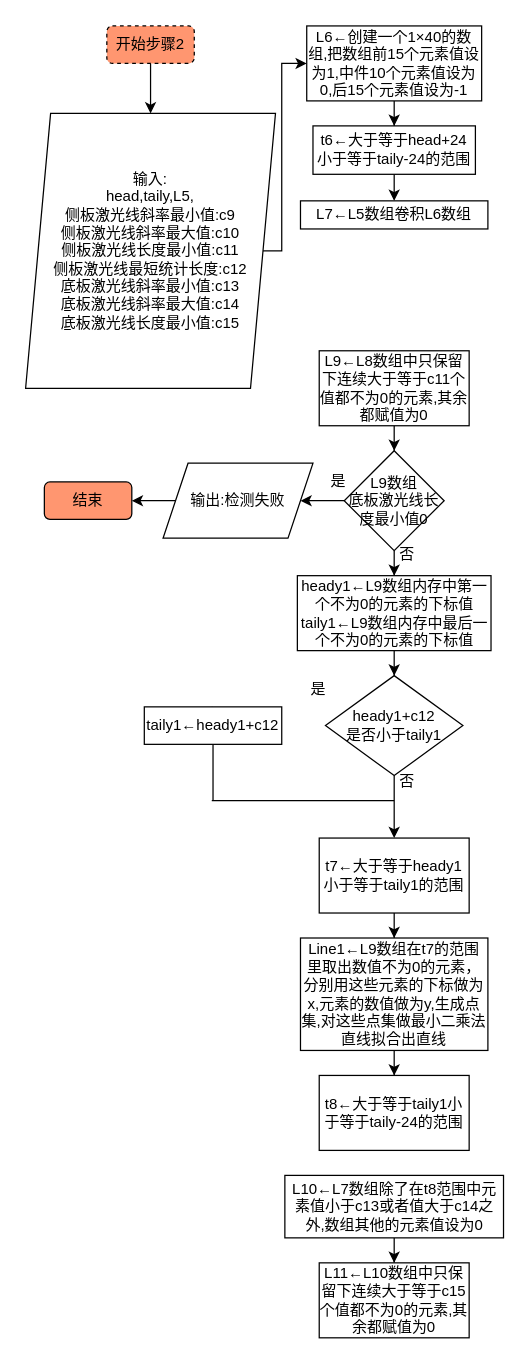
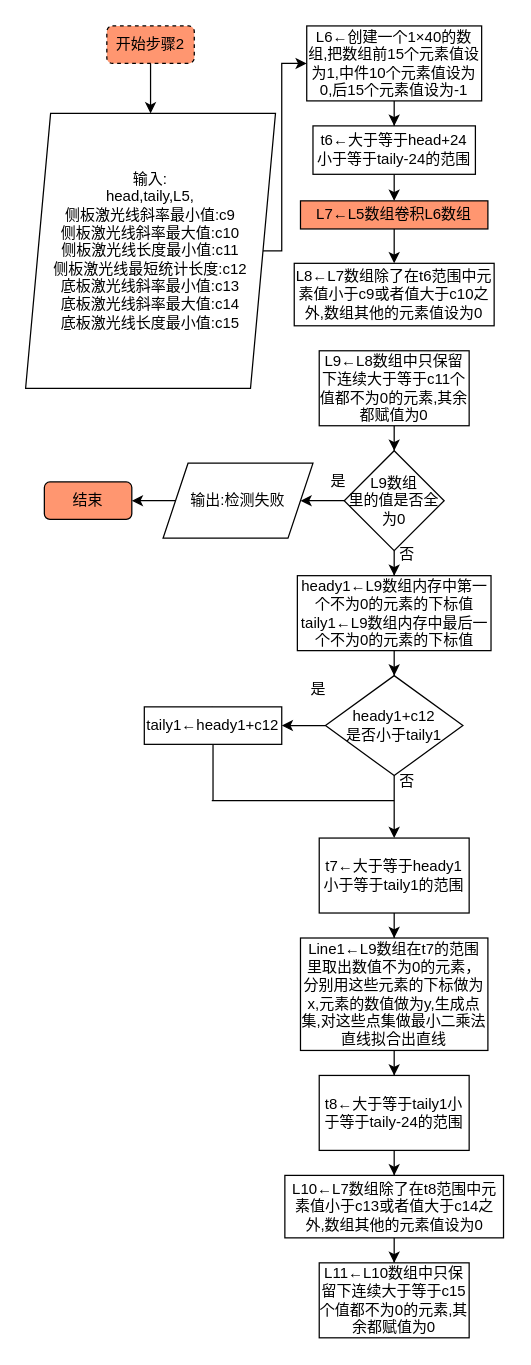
node "L7←L5数组卷积L6数组": fillcolor #ffffff -> #ff9670
edge "L7←L5数组卷积L6数组" -> "L8←L7数组除了在t6范围中元素值小于c9或者值大于c10之外,数组其他的元素值设为0": added
node "L8←L7数组除了在t6范围中元素值小于c9或者值大于c10之外,数组其他的元素值设为0": added
node "L9数组 底板激光线长度最小值0": label "L9数组 底板激光线长度最小值0" -> "L9数组 里的值是否全为0"
edge "heady1+c12 是否小于taily1" -> "taily1←heady1+c12": added
edge "t8←大于等于taily1小于等于taily-24的范围" -> "L10←L7数组除了在t8范围中元素值小于c13或者值大于c14之外,数组其他的元素值设为0": added
